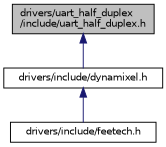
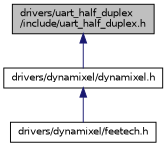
node "drivers/include/dynamixel.h": label "drivers/include/dynamixel.h" -> "drivers/dynamixel/dynamixel.h"
node "drivers/include/feetech.h": label "drivers/include/feetech.h" -> "drivers/dynamixel/feetech.h"
